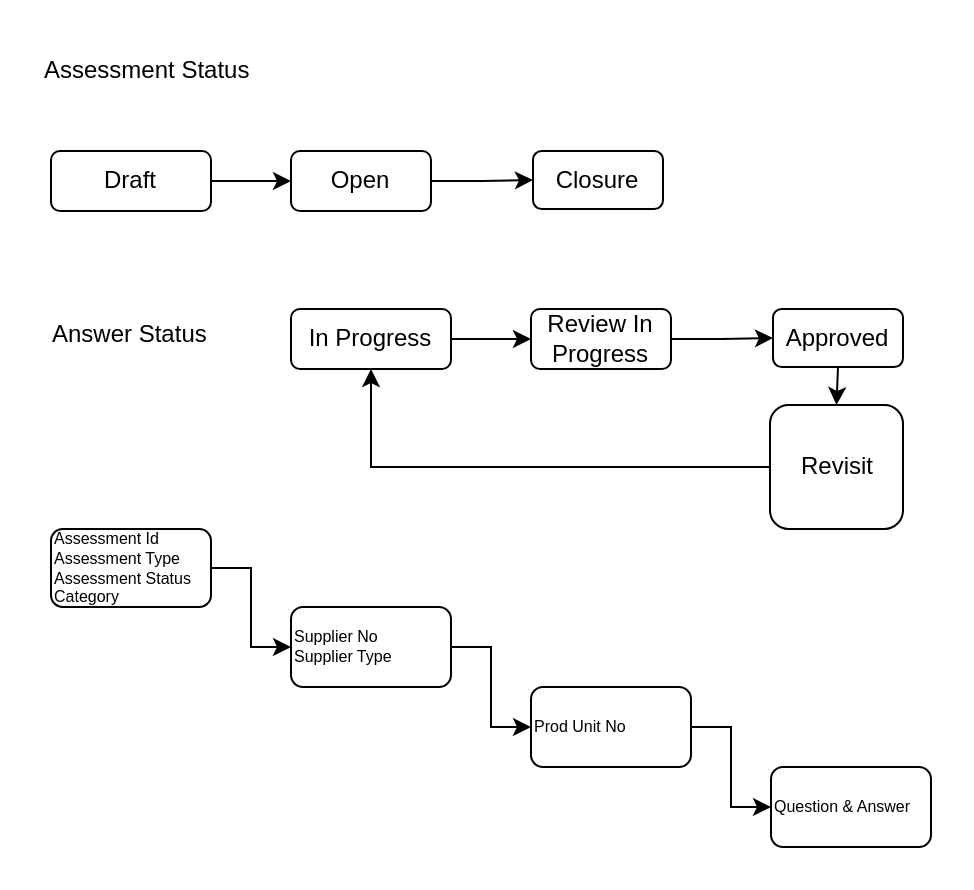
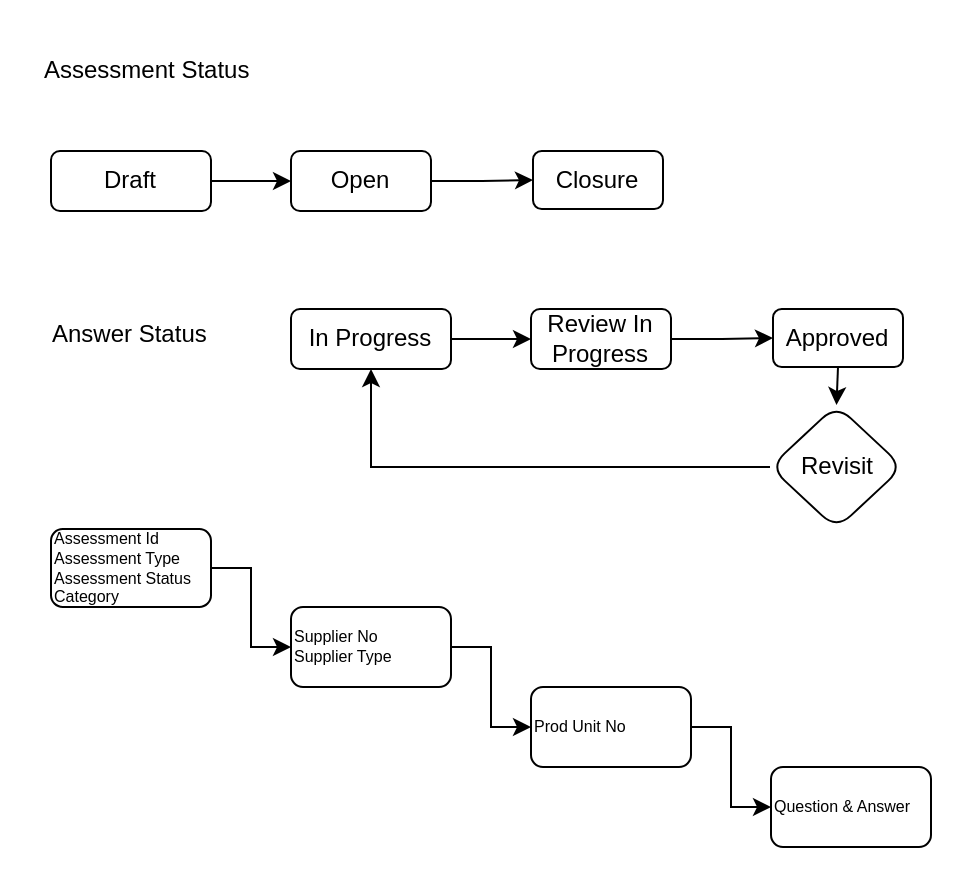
node "Revisit": shape rounded rectangle -> diamond
